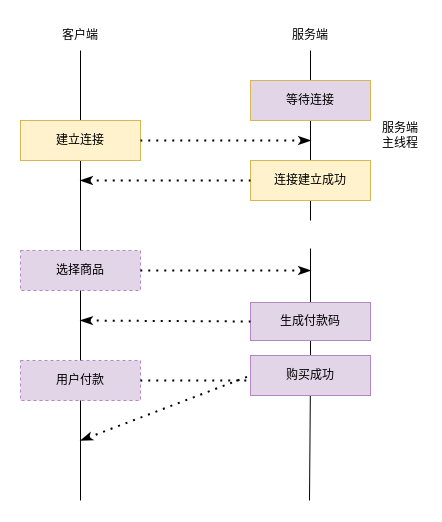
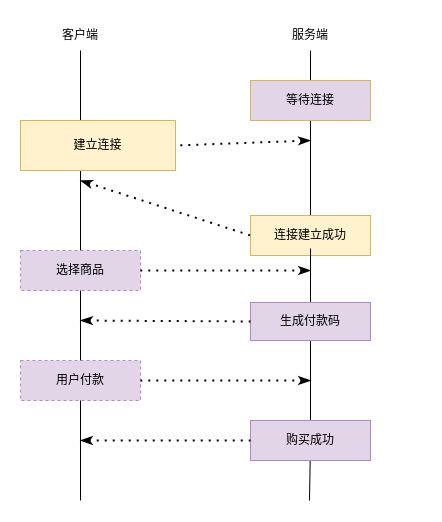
node "服务端主线程": removed
node "建立连接": size 120x40 -> 155x50
node "连接建立成功": moved (311, 181) -> (311, 236)
node "购买成功": moved (311, 376) -> (311, 441)
